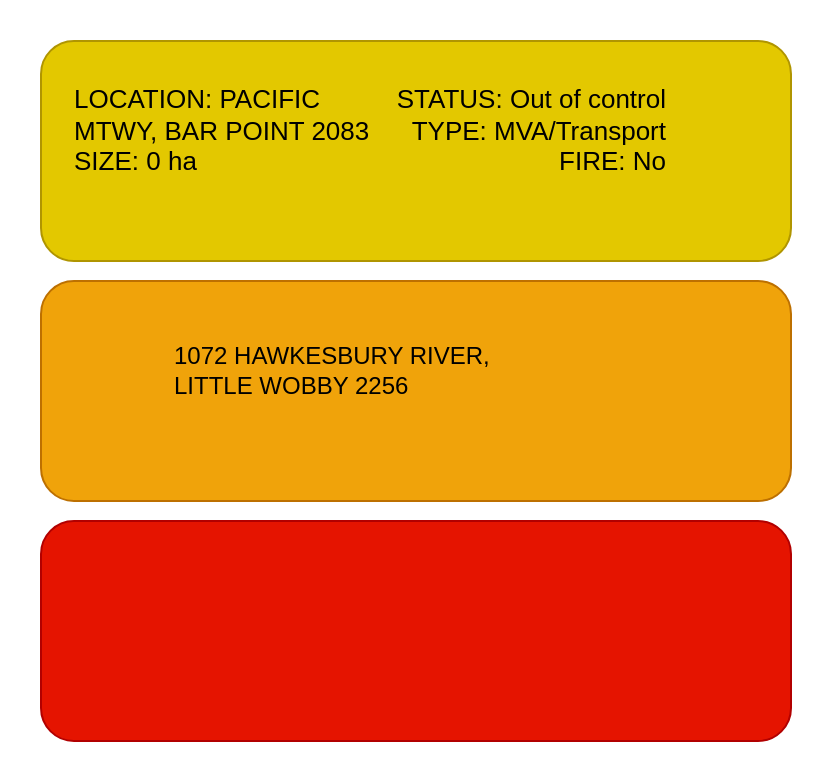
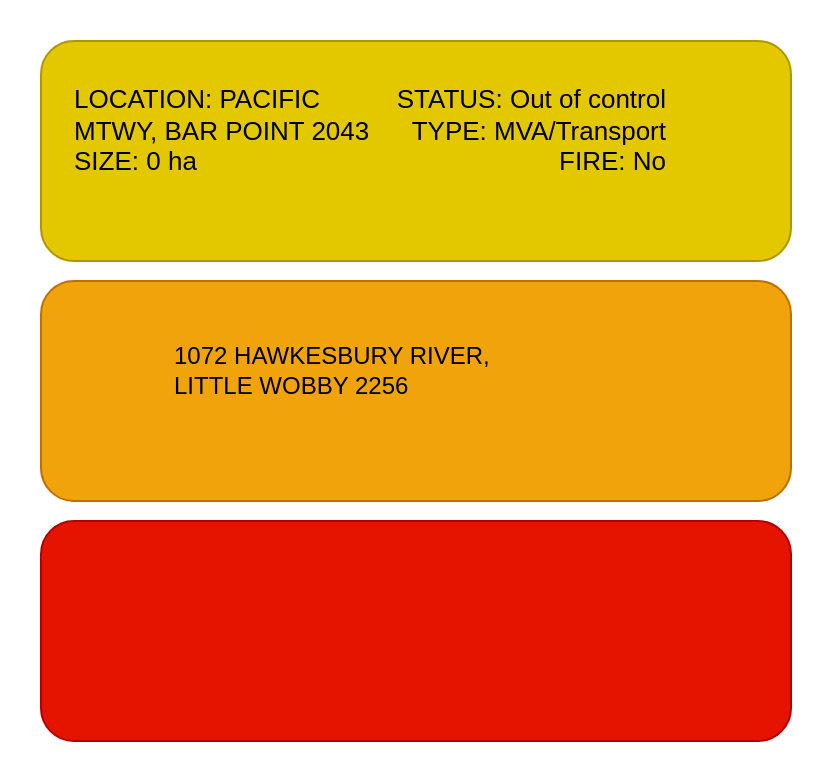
node "LOCATION: PACIFIC MTWY, BAR POINT 2083 SIZE: 0 ha": label "LOCATION: PACIFIC MTWY, BAR POINT 2083 SIZE: 0 ha" -> "LOCATION: PACIFIC MTWY, BAR POINT 2043 SIZE: 0 ha"
